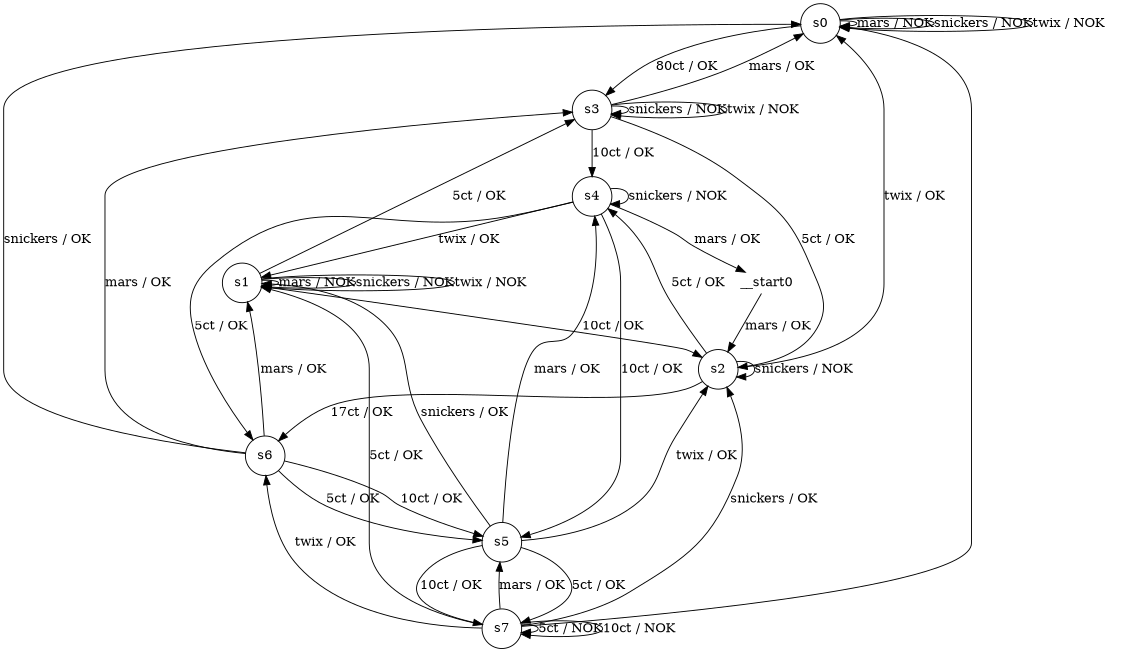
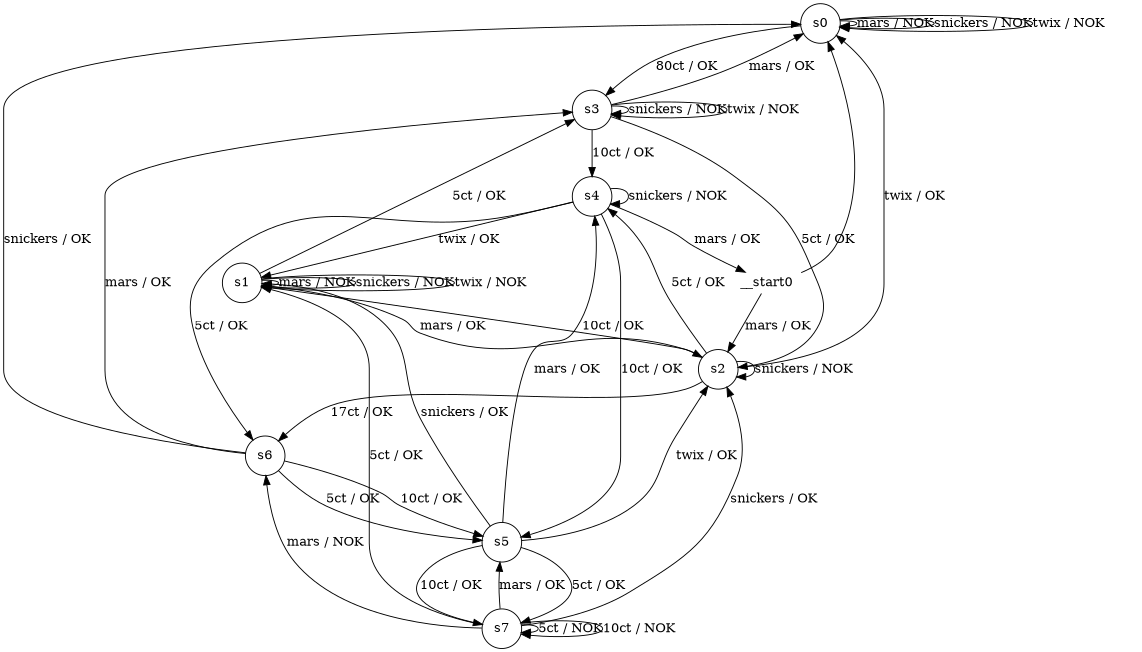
edge "s6" -> "s1": now "s2" -> "s1"
edge "s7" -> "s0": now "__start0" -> "s0"
edge "s7" -> "s6": label "twix / OK" -> "mars / NOK"
